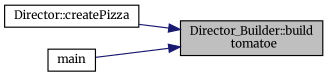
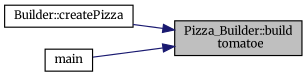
node "Director::createPizza": label "Director::createPizza" -> "Builder::createPizza"
node "Director_Builder::build _tomatoe": label "Director_Builder::build _tomatoe" -> "Pizza_Builder::build _tomatoe"
